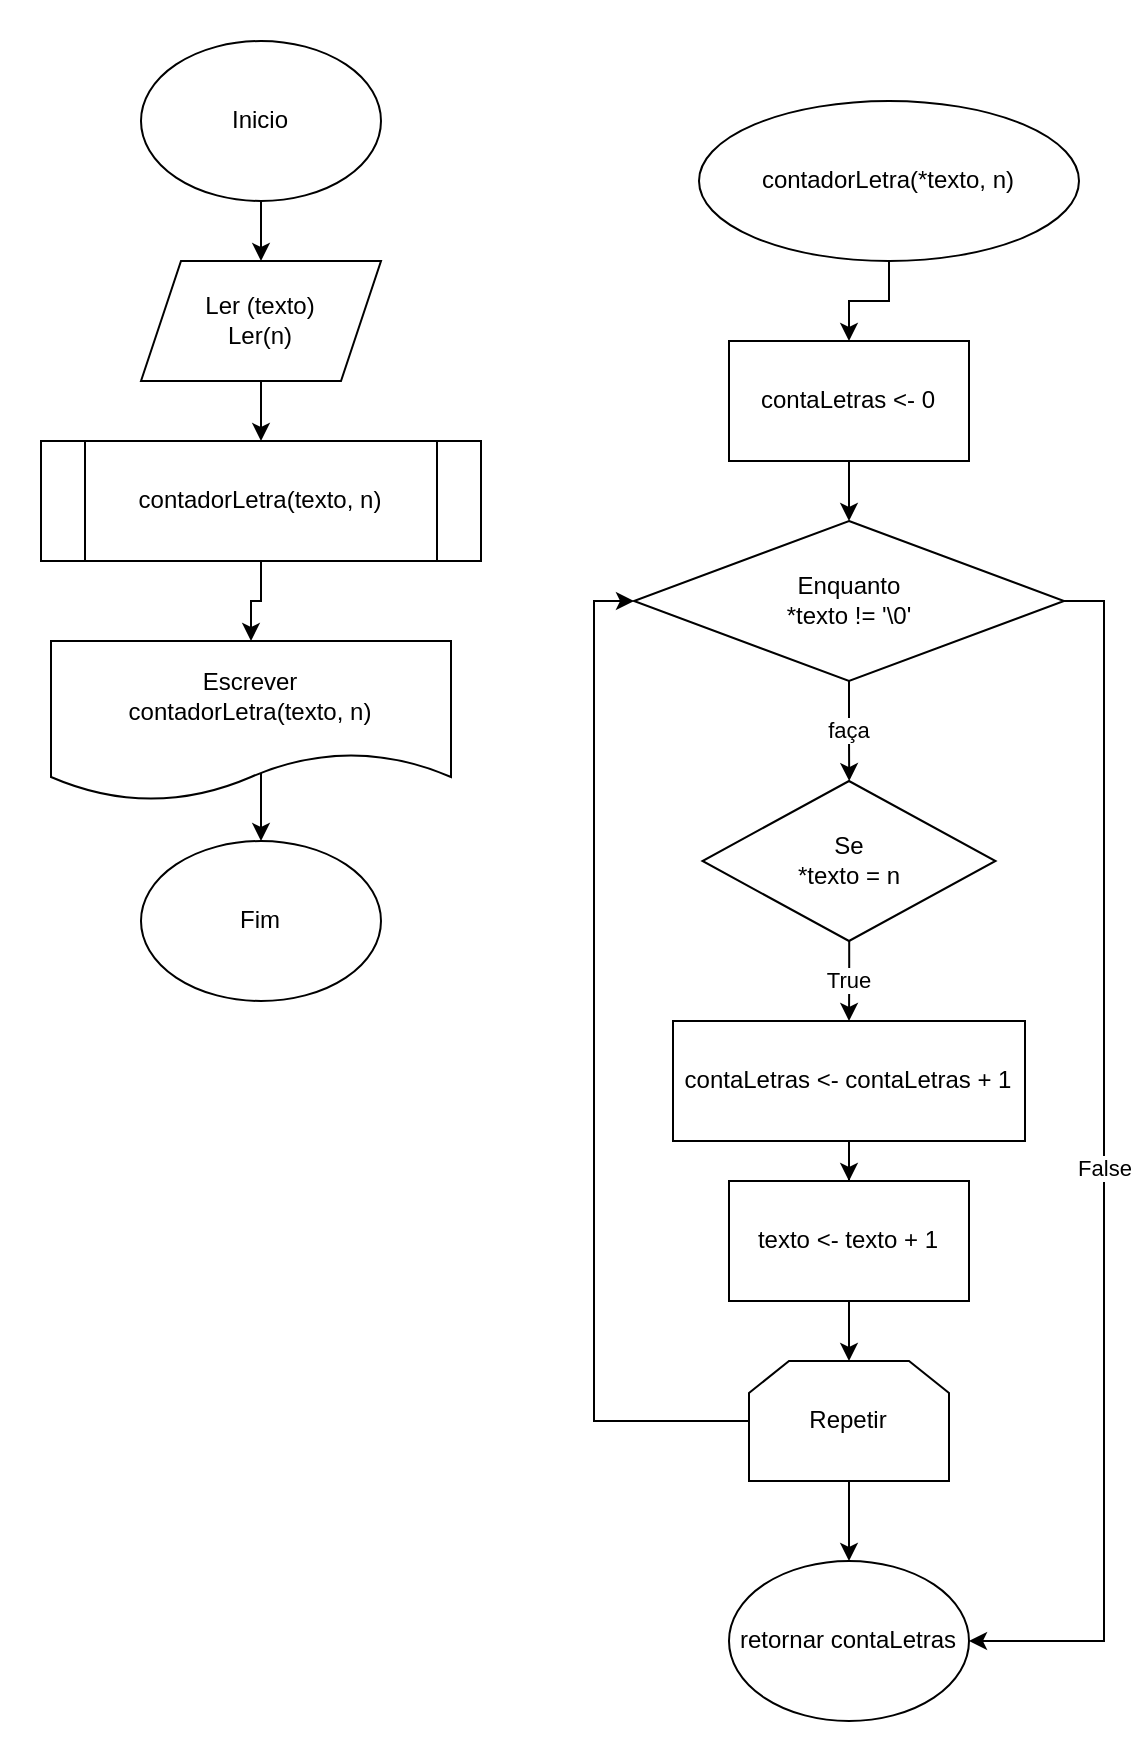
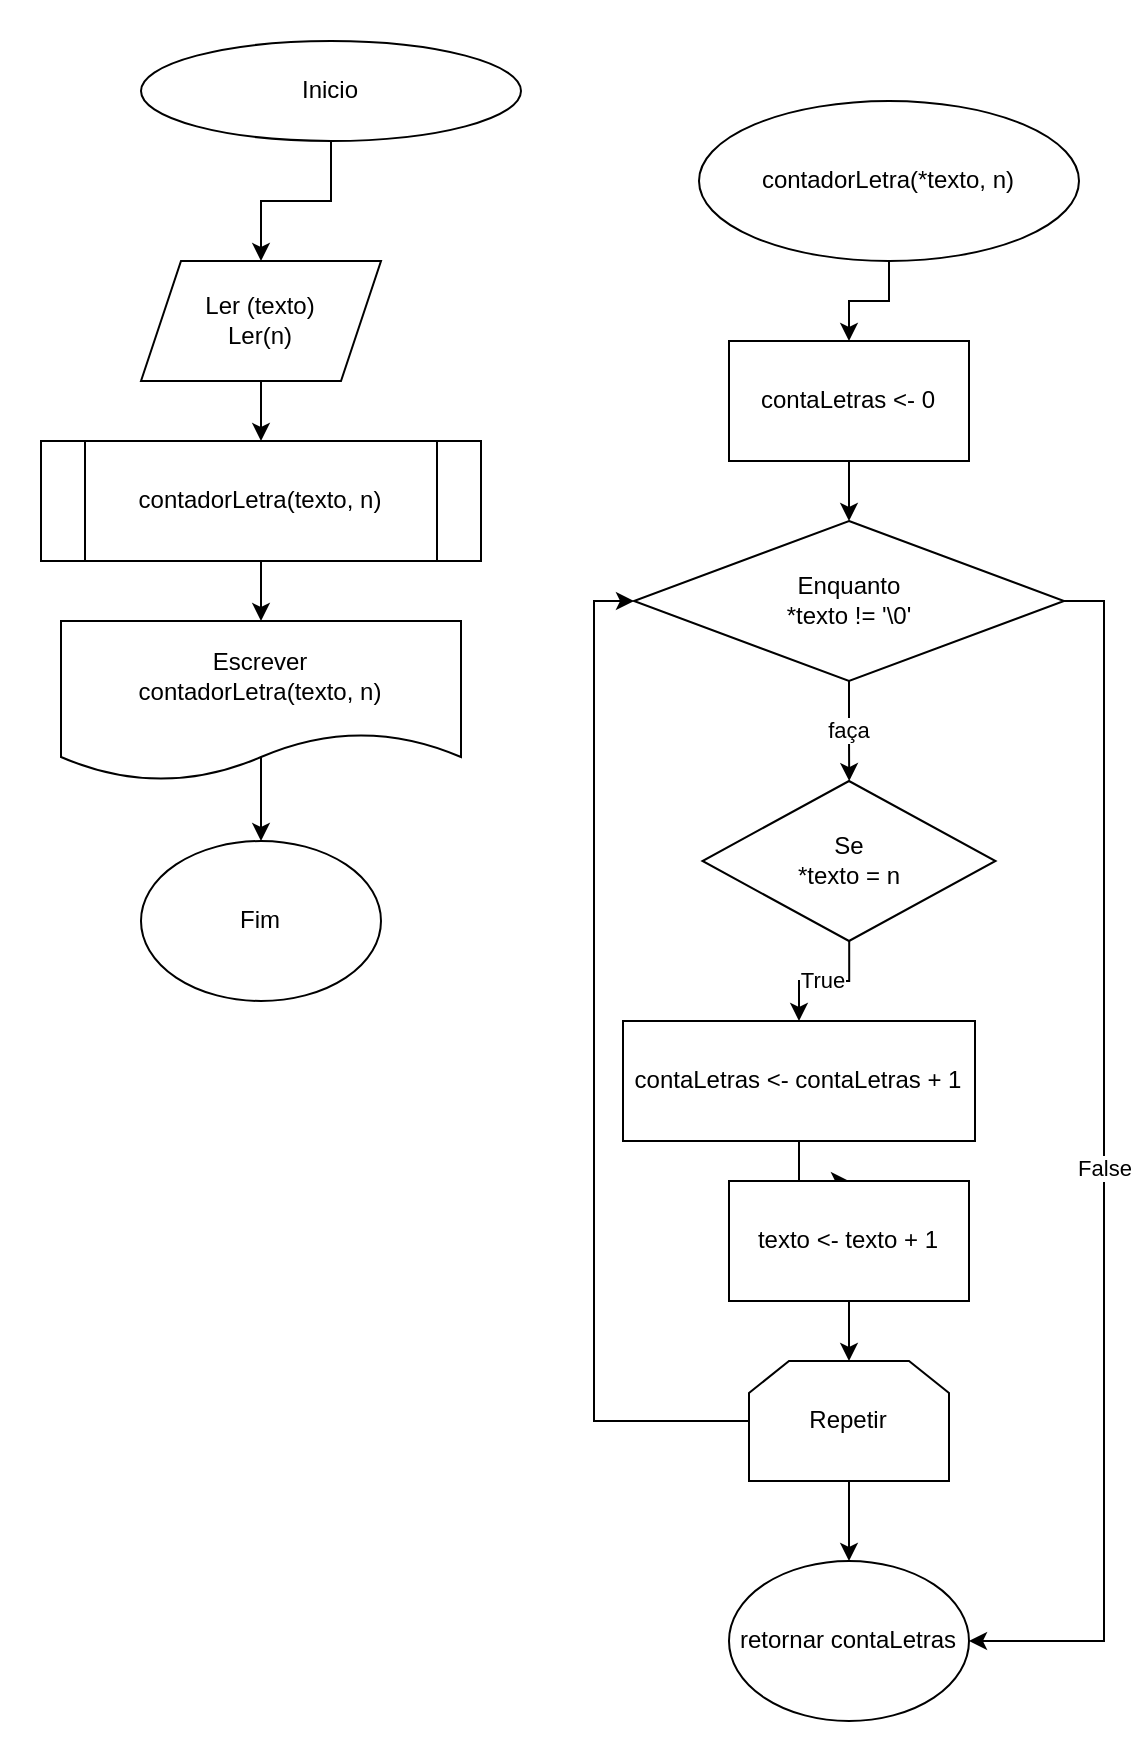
node "Inicio": size 240x160 -> 380x100
node "Escrever contadorLetra(texto, n)": moved (251, 721) -> (261, 701)
node "contaLetras <- contaLetras + 1": moved (849, 1081) -> (799, 1081)
